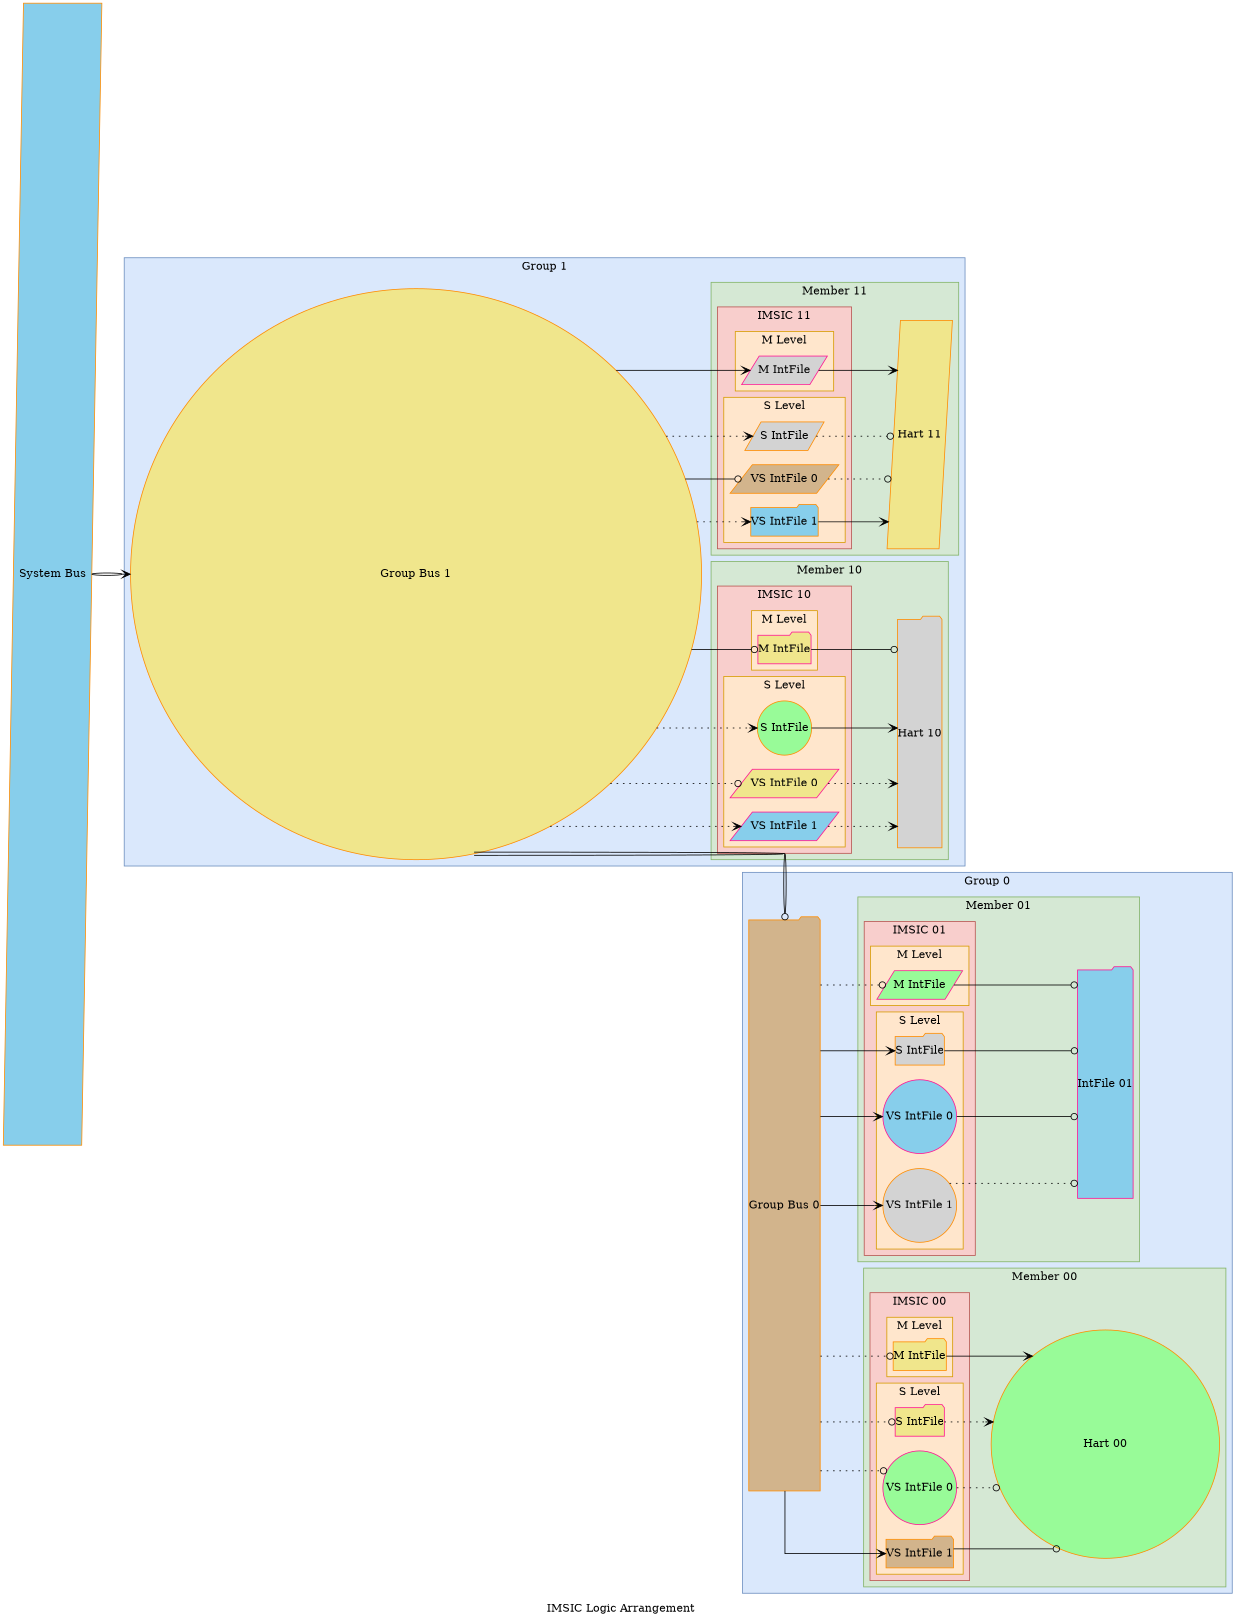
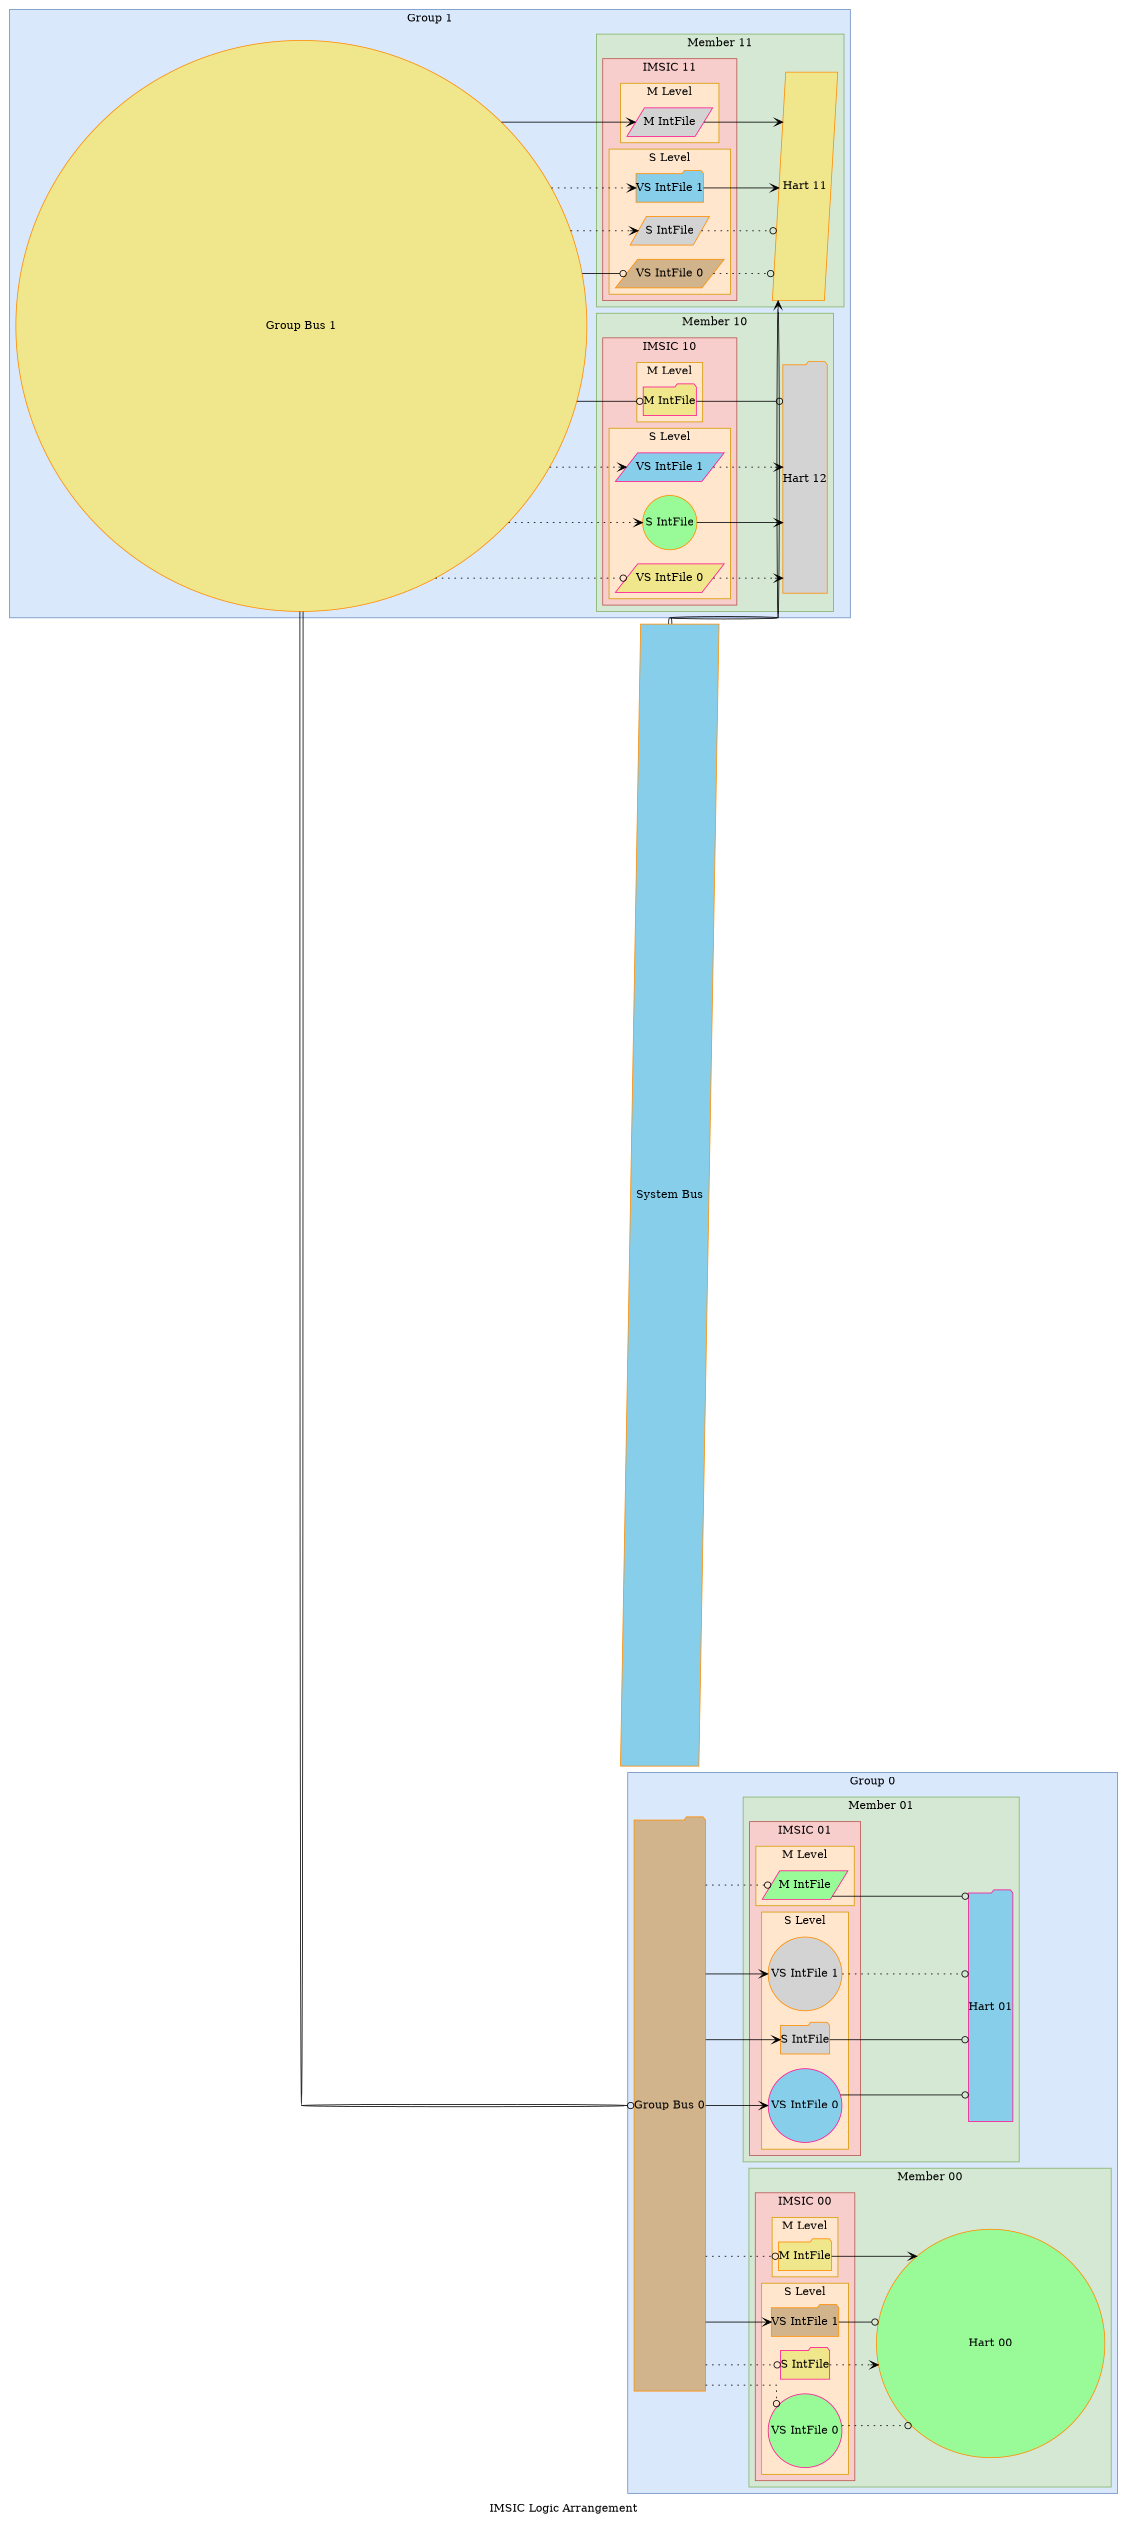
edge "System Bus" -> "Group Bus 1": now "System Bus" -> "Hart 11"
node "Hart 10": label "Hart 10" -> "Hart 12"
node "IntFile 01": label "IntFile 01" -> "Hart 01"
